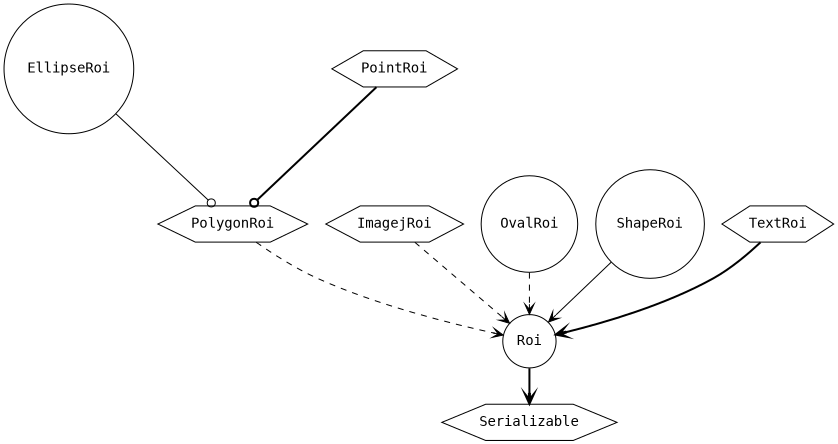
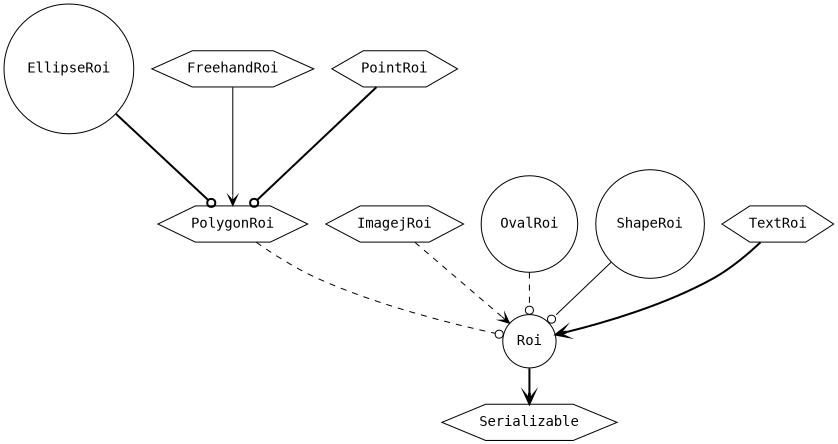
node "FreehandRoi": added
edge "EllipseRoi" -> "PolygonRoi": style solid -> bold
edge "OvalRoi" -> "Roi": arrowhead vee -> odot
edge "ShapeRoi" -> "Roi": arrowhead vee -> odot
edge "PolygonRoi" -> "Roi": arrowhead vee -> odot
